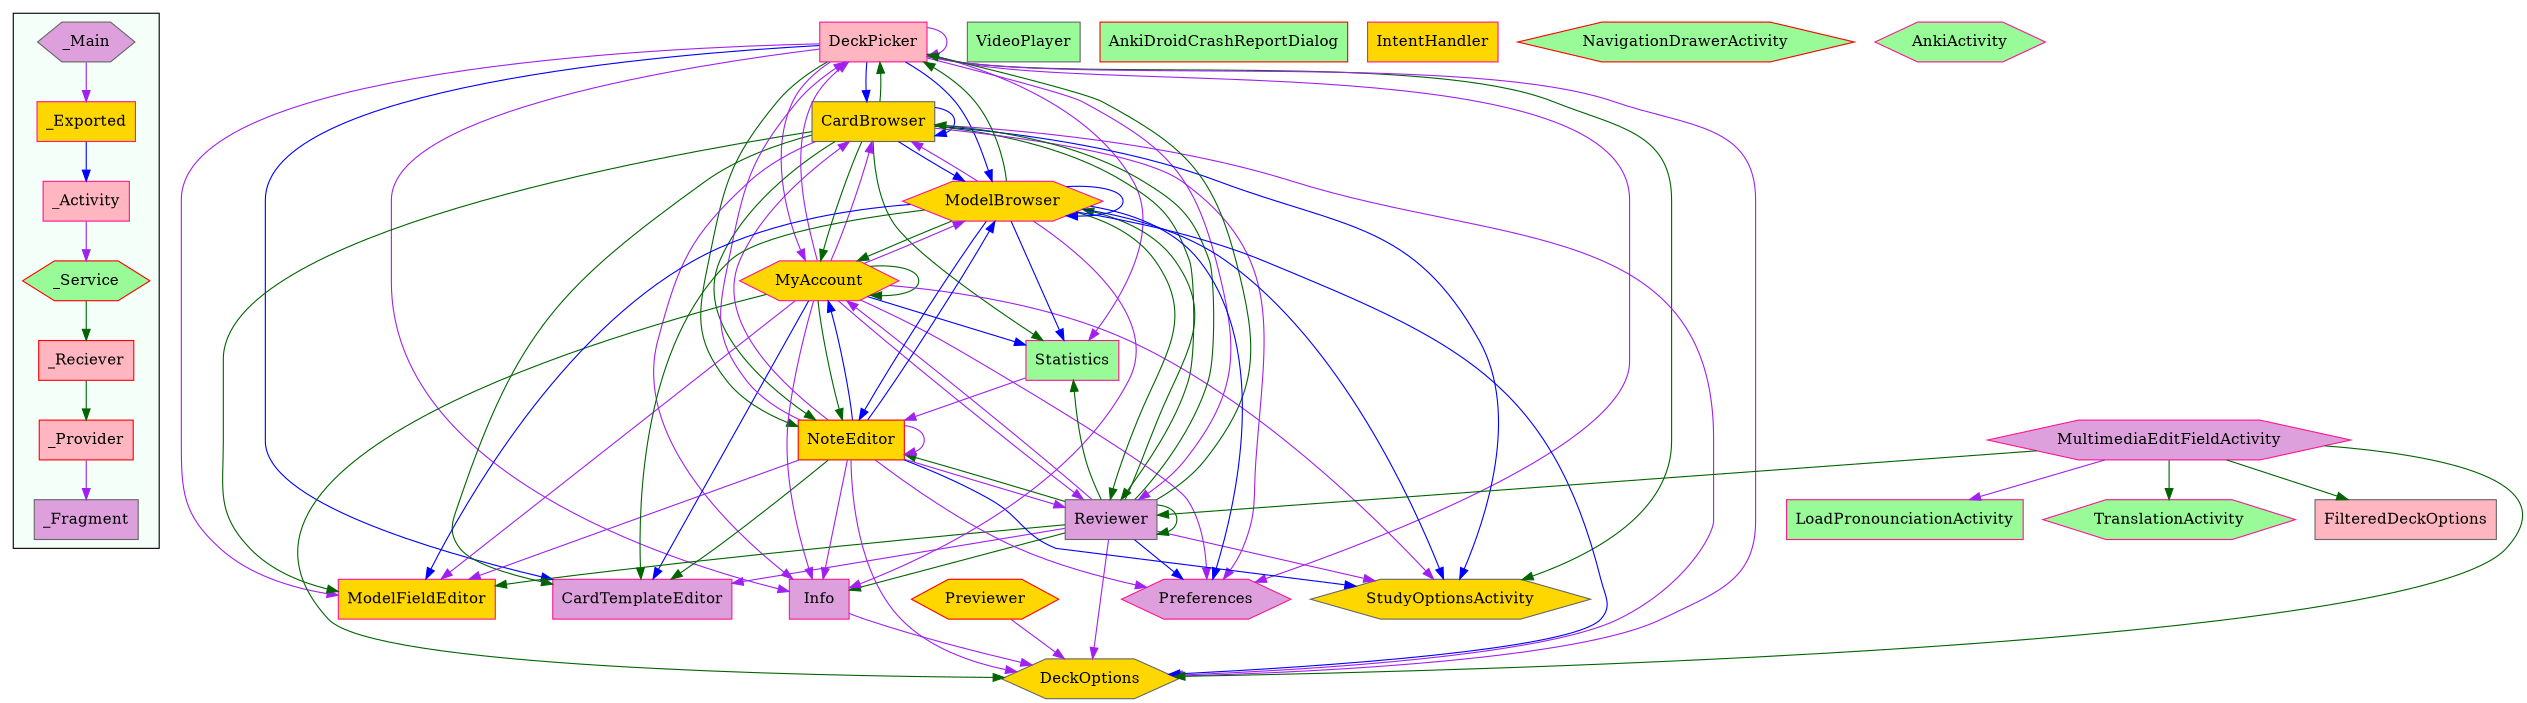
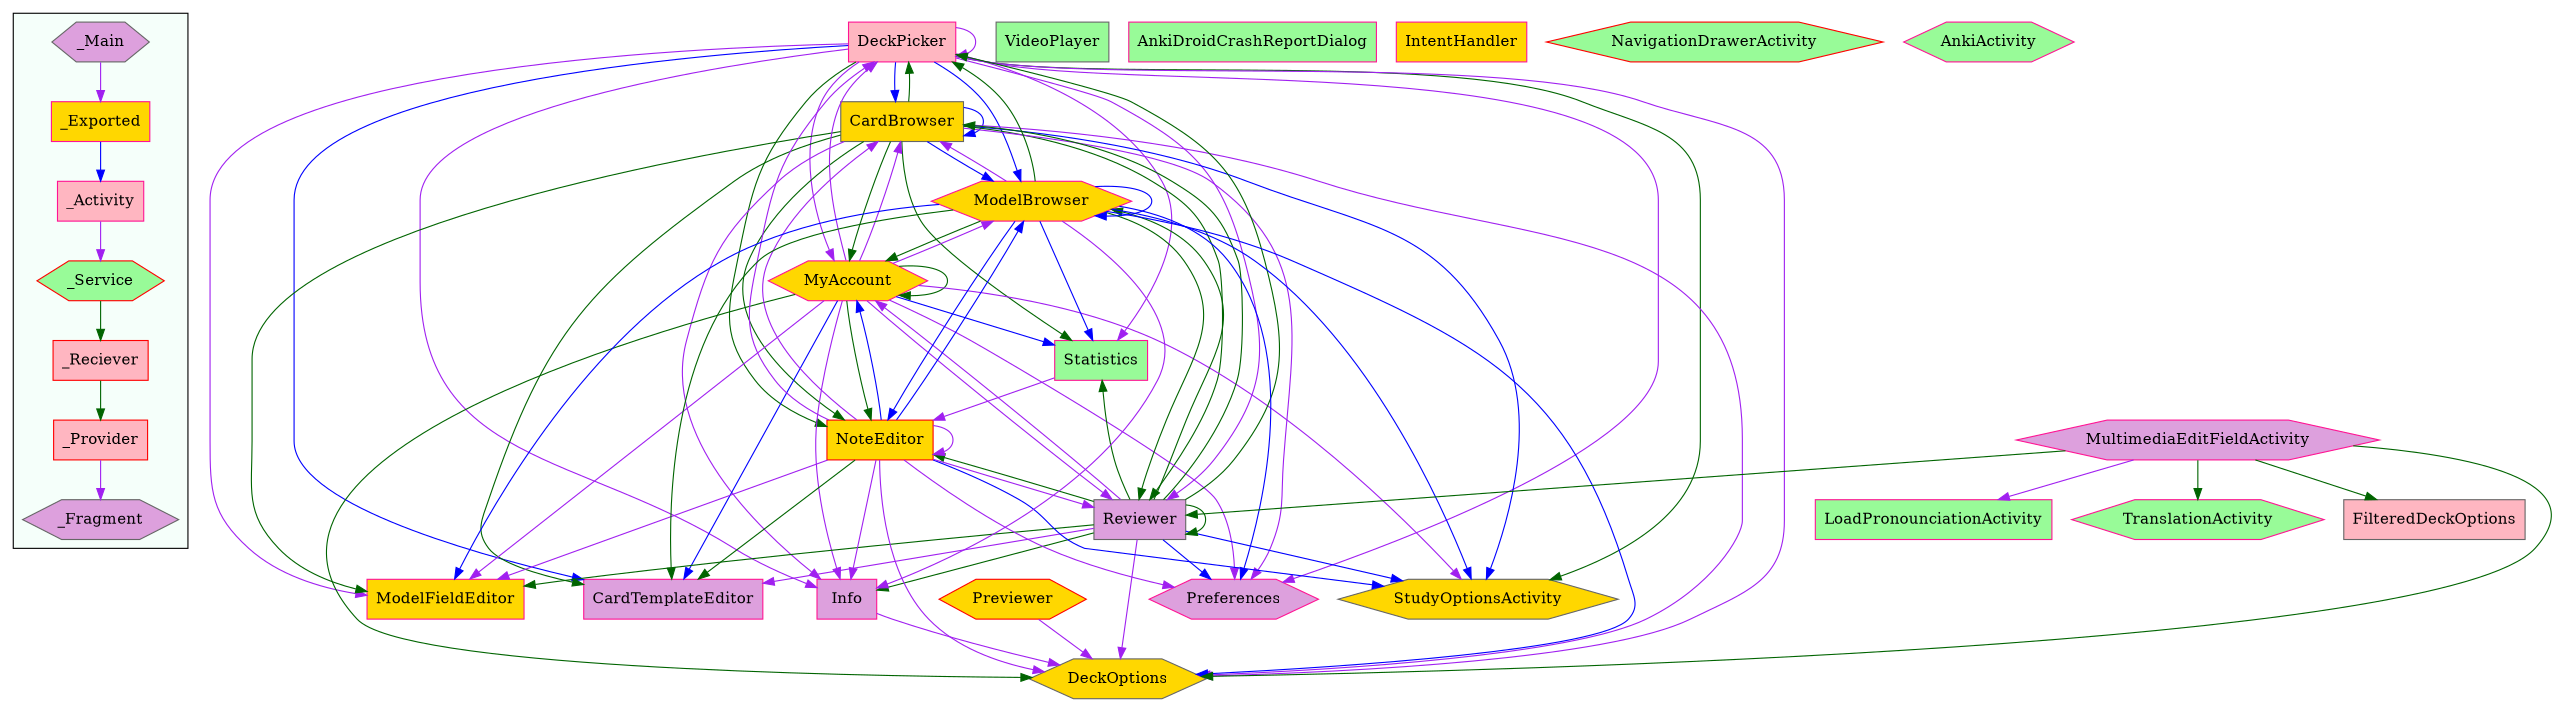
node "AnkiDroidCrashReportDialog": color red -> deeppink
node "_Fragment": shape box -> hexagon
edge "Reviewer" -> "StudyOptionsActivity": color purple -> blue
